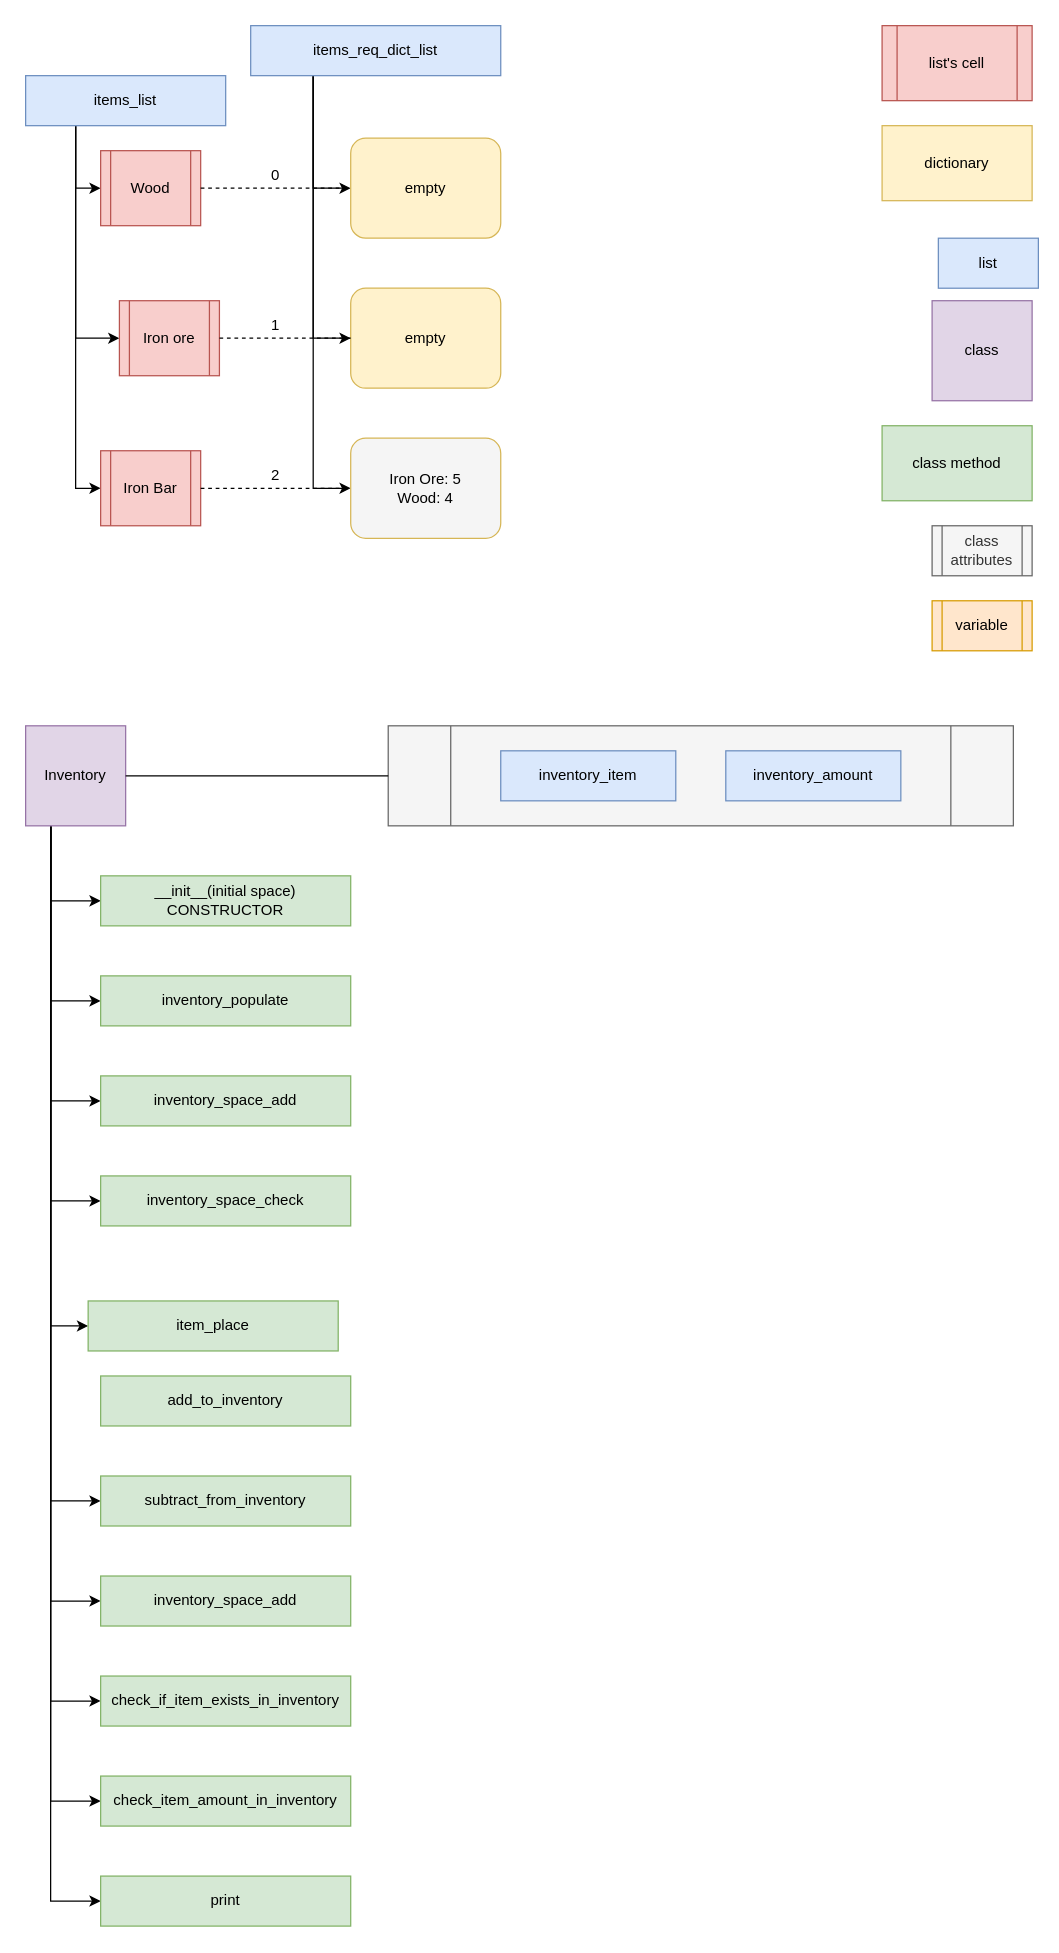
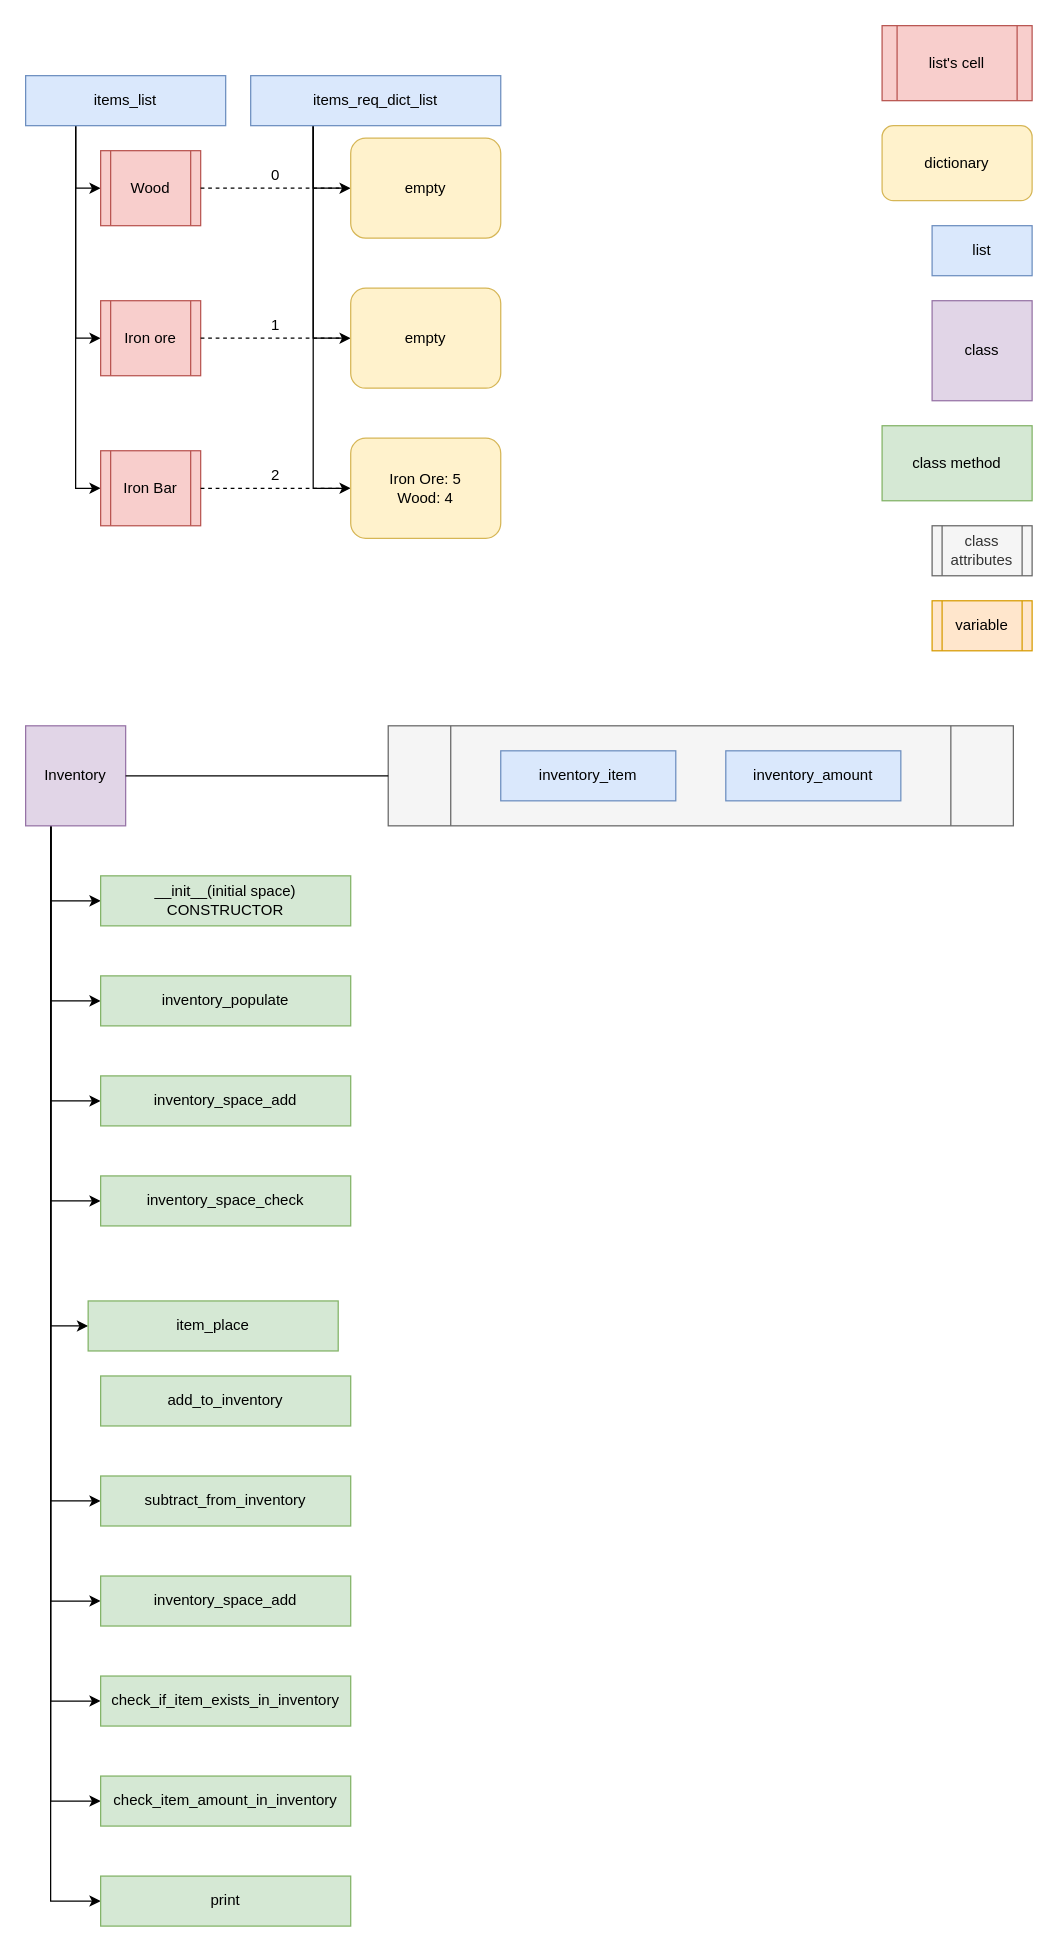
node "items_req_dict_list": moved (376, 51) -> (376, 101)
node "dictionary": shape rectangle -> rounded rectangle
node "list": moved (988, 263) -> (982, 251)
node "Iron ore": moved (169, 338) -> (151, 338)
node "Iron Ore: 5 Wood: 4": fillcolor #f5f5f5 -> #fff2cc
